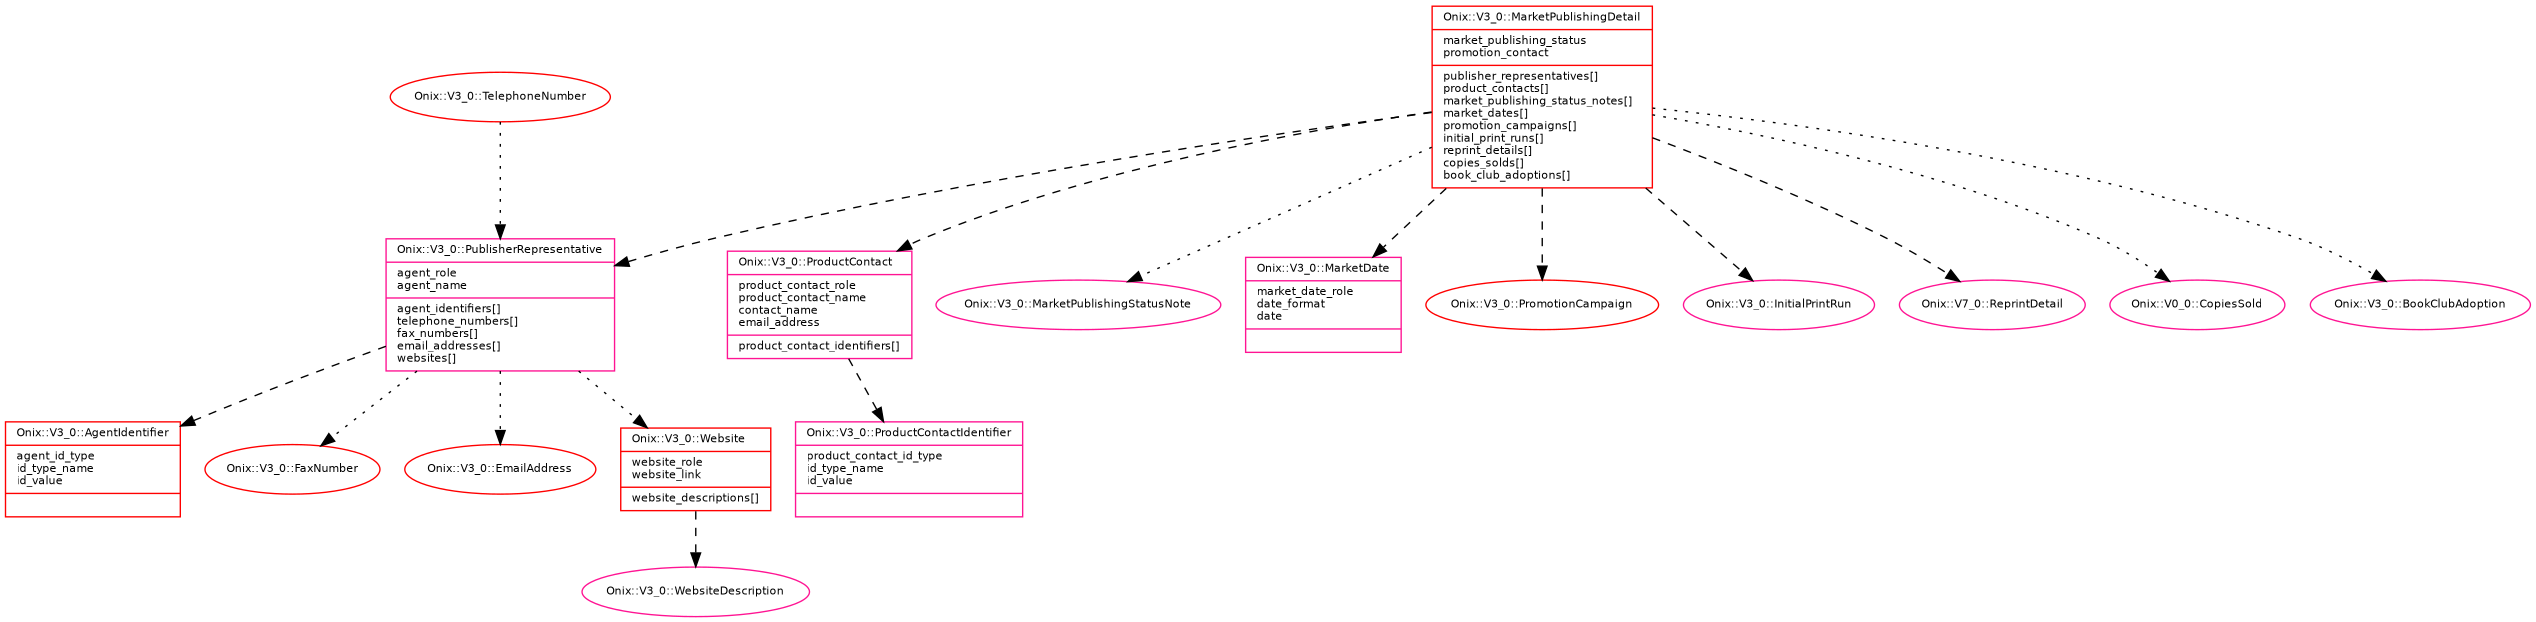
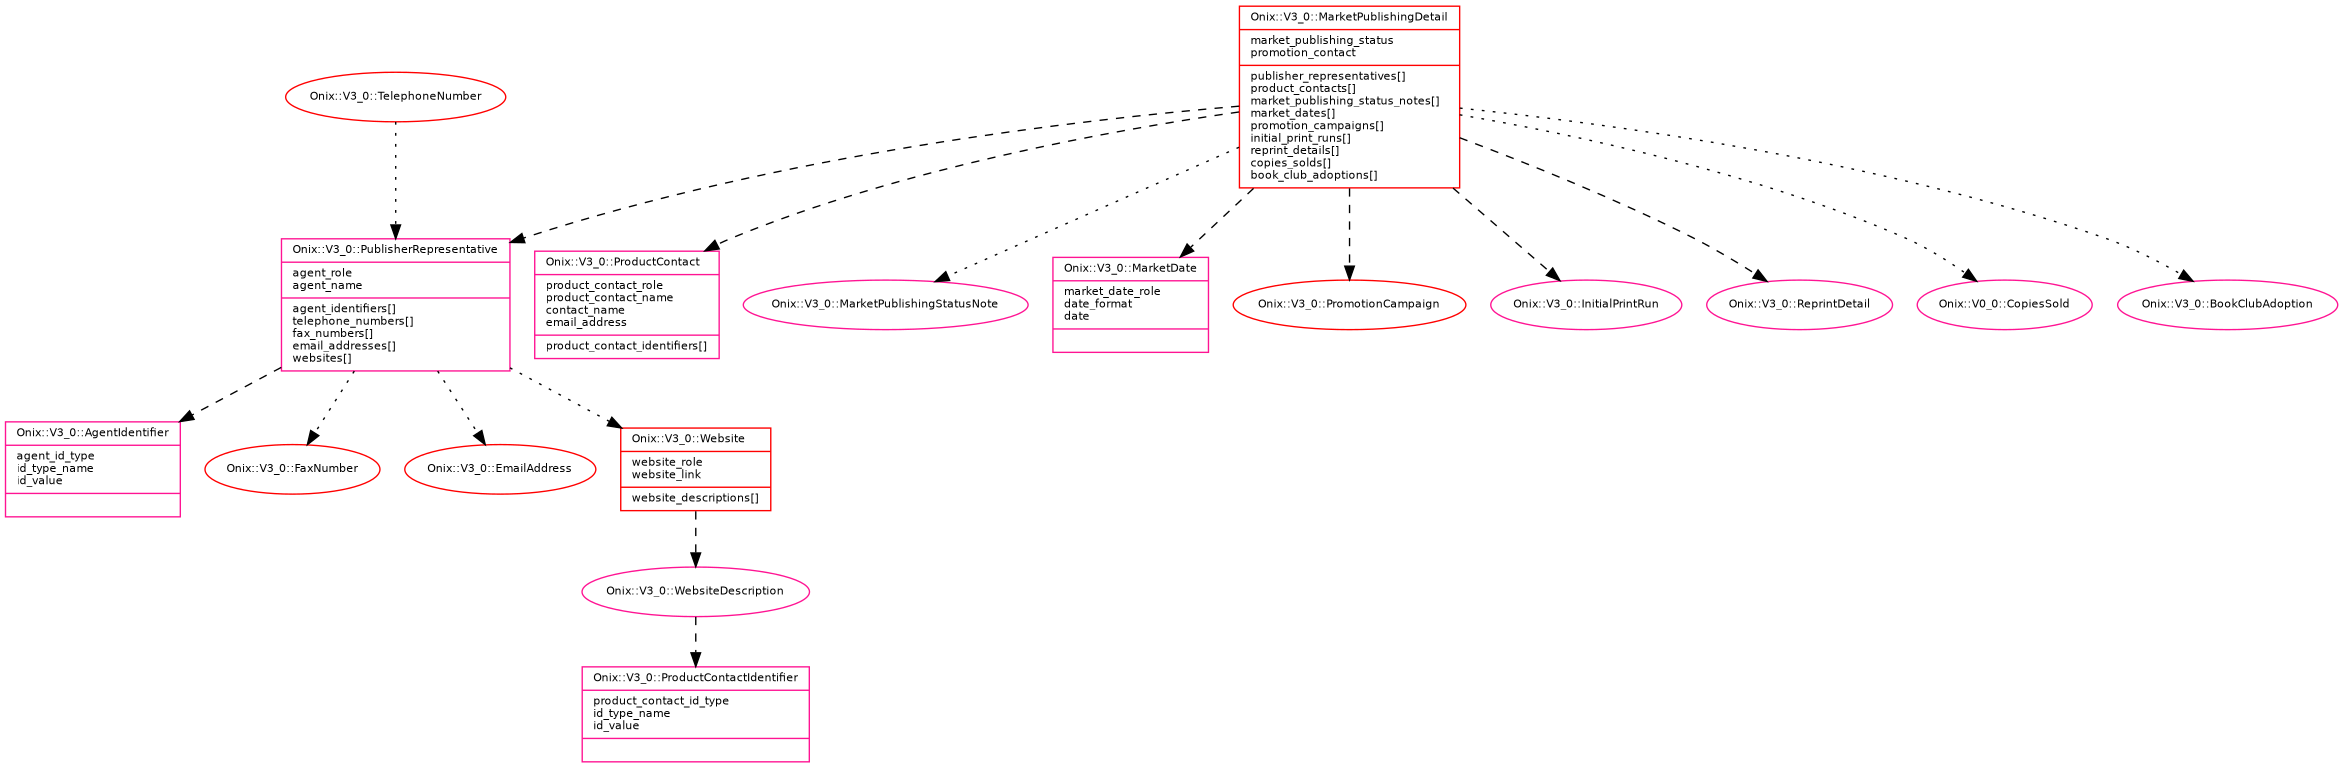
node "Onix::V7_0::ReprintDetail": label "Onix::V7_0::ReprintDetail" -> "Onix::V3_0::ReprintDetail"
edge "Onix::V3_0::ProductContact" -> "Onix::V3_0::ProductContactIdentifier": now "Onix::V3_0::WebsiteDescription" -> "Onix::V3_0::ProductContactIdentifier"
node "Onix::V3_0::AgentIdentifier": color red -> deeppink
